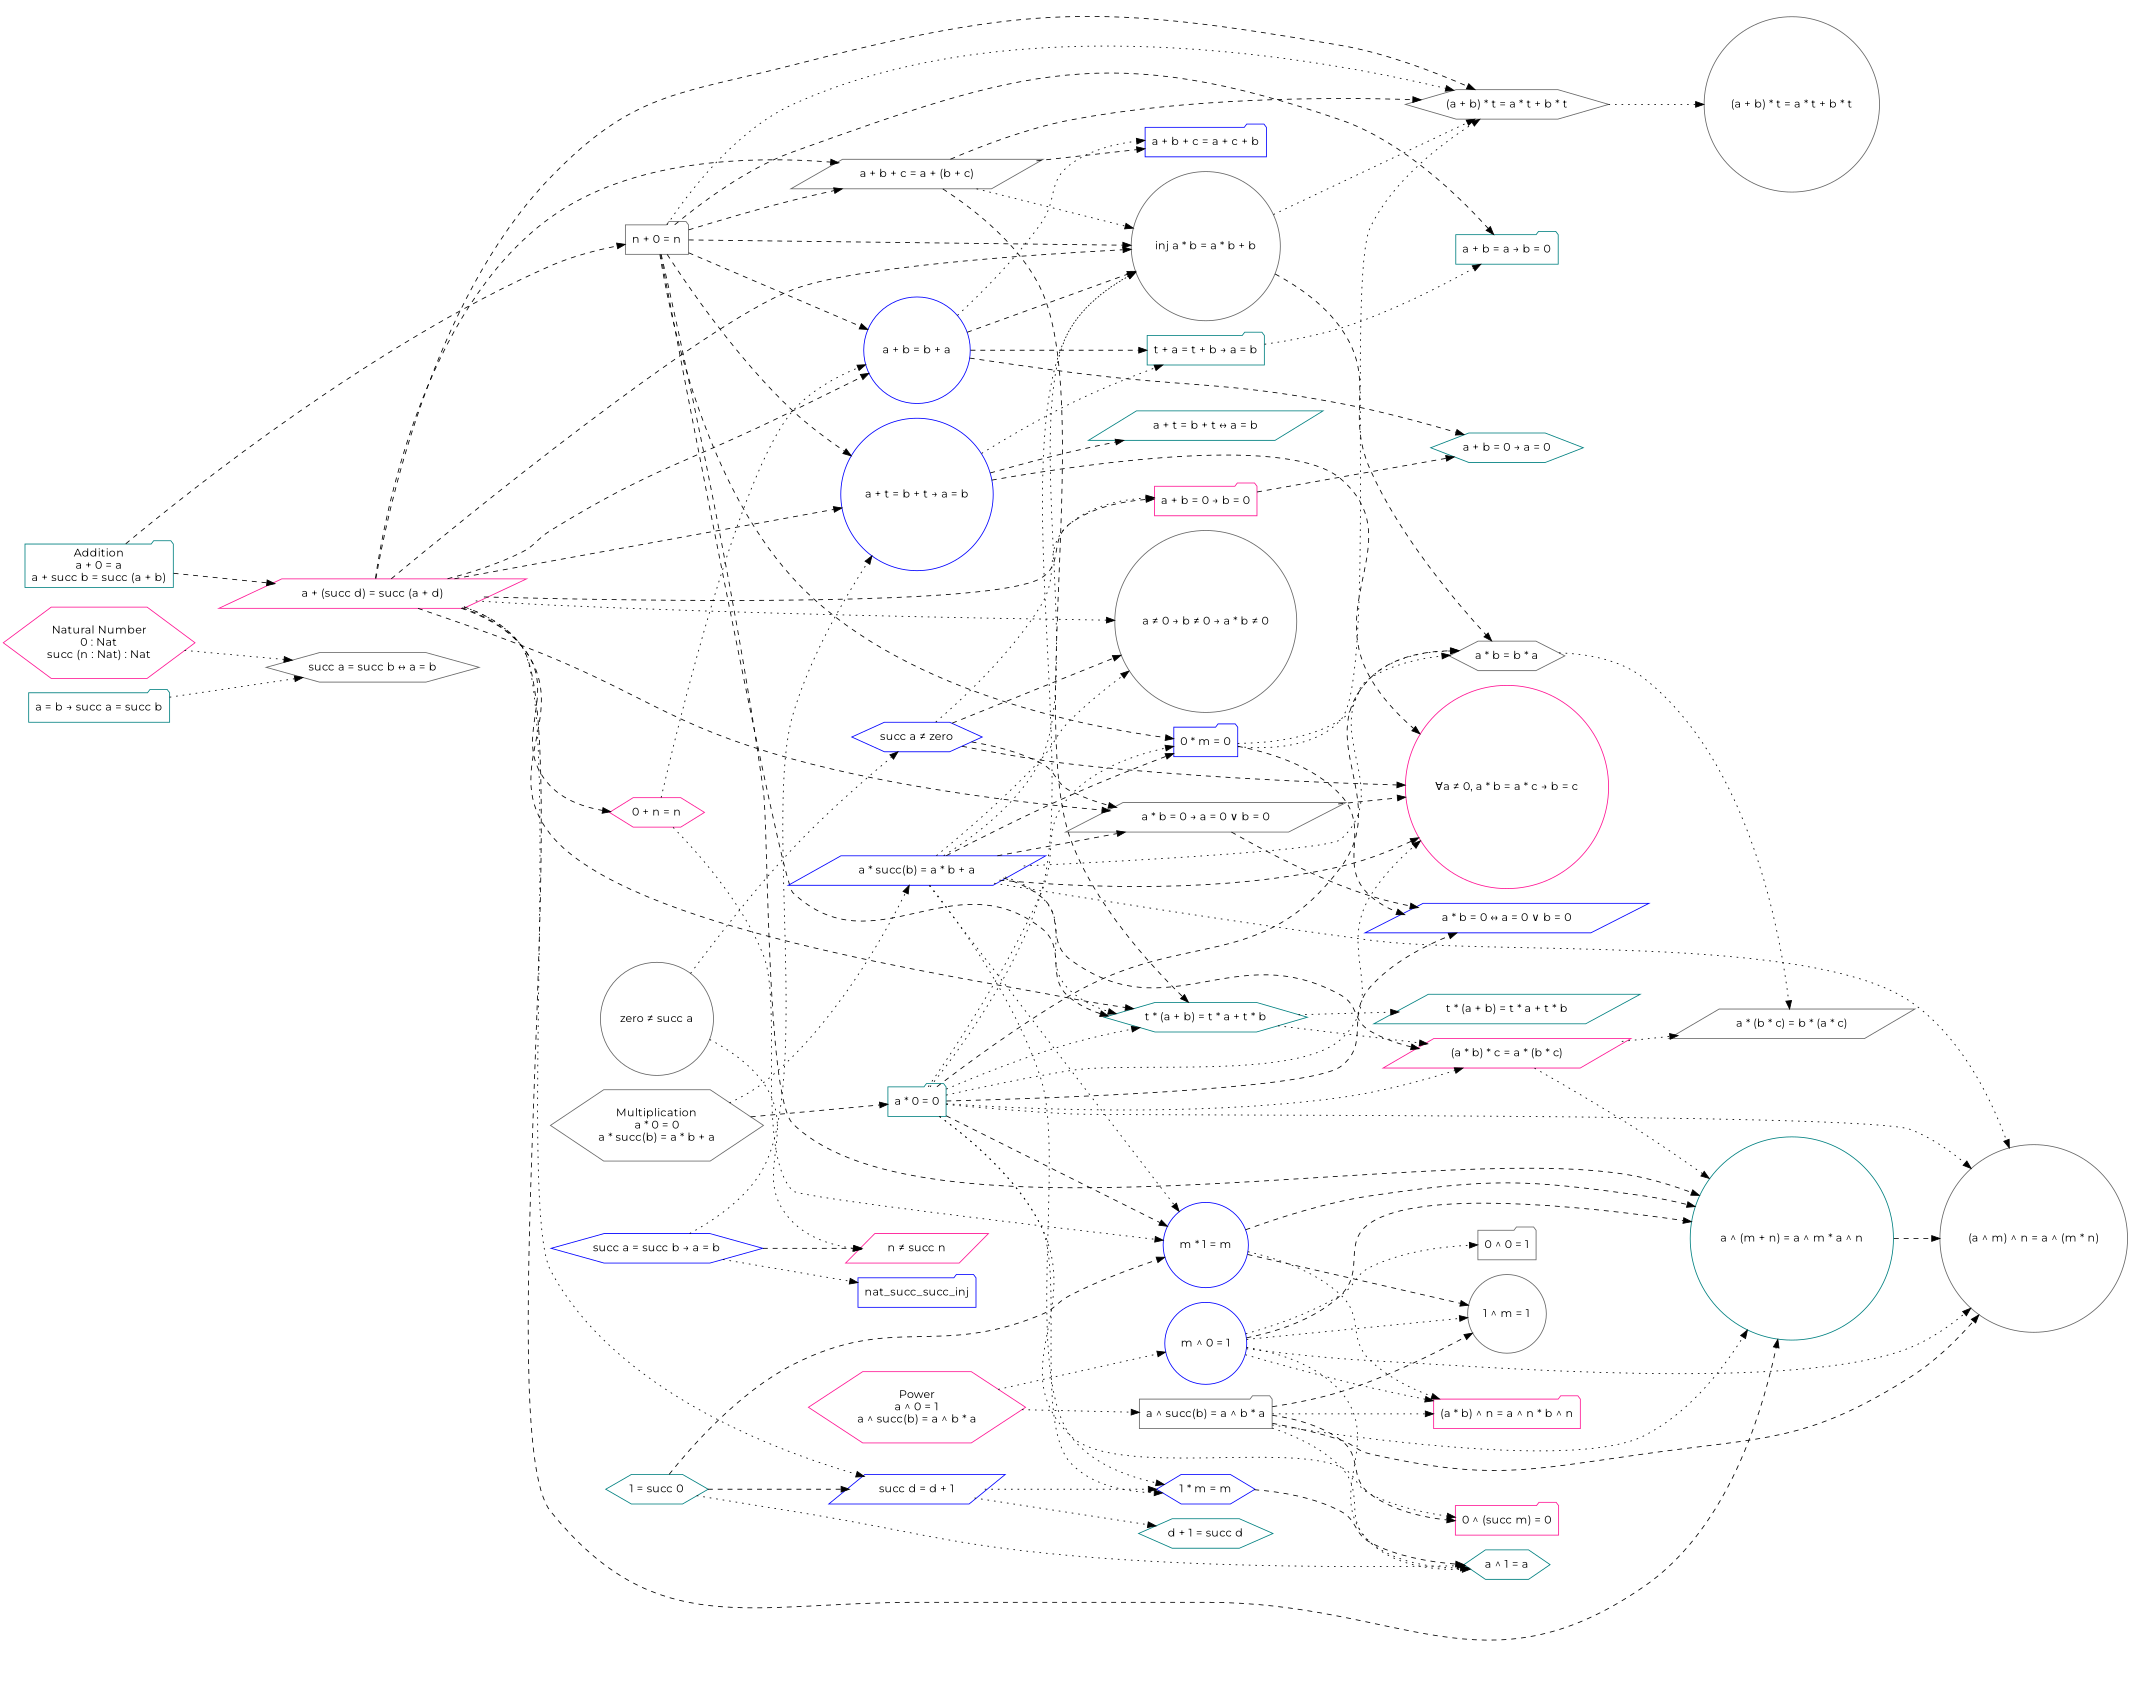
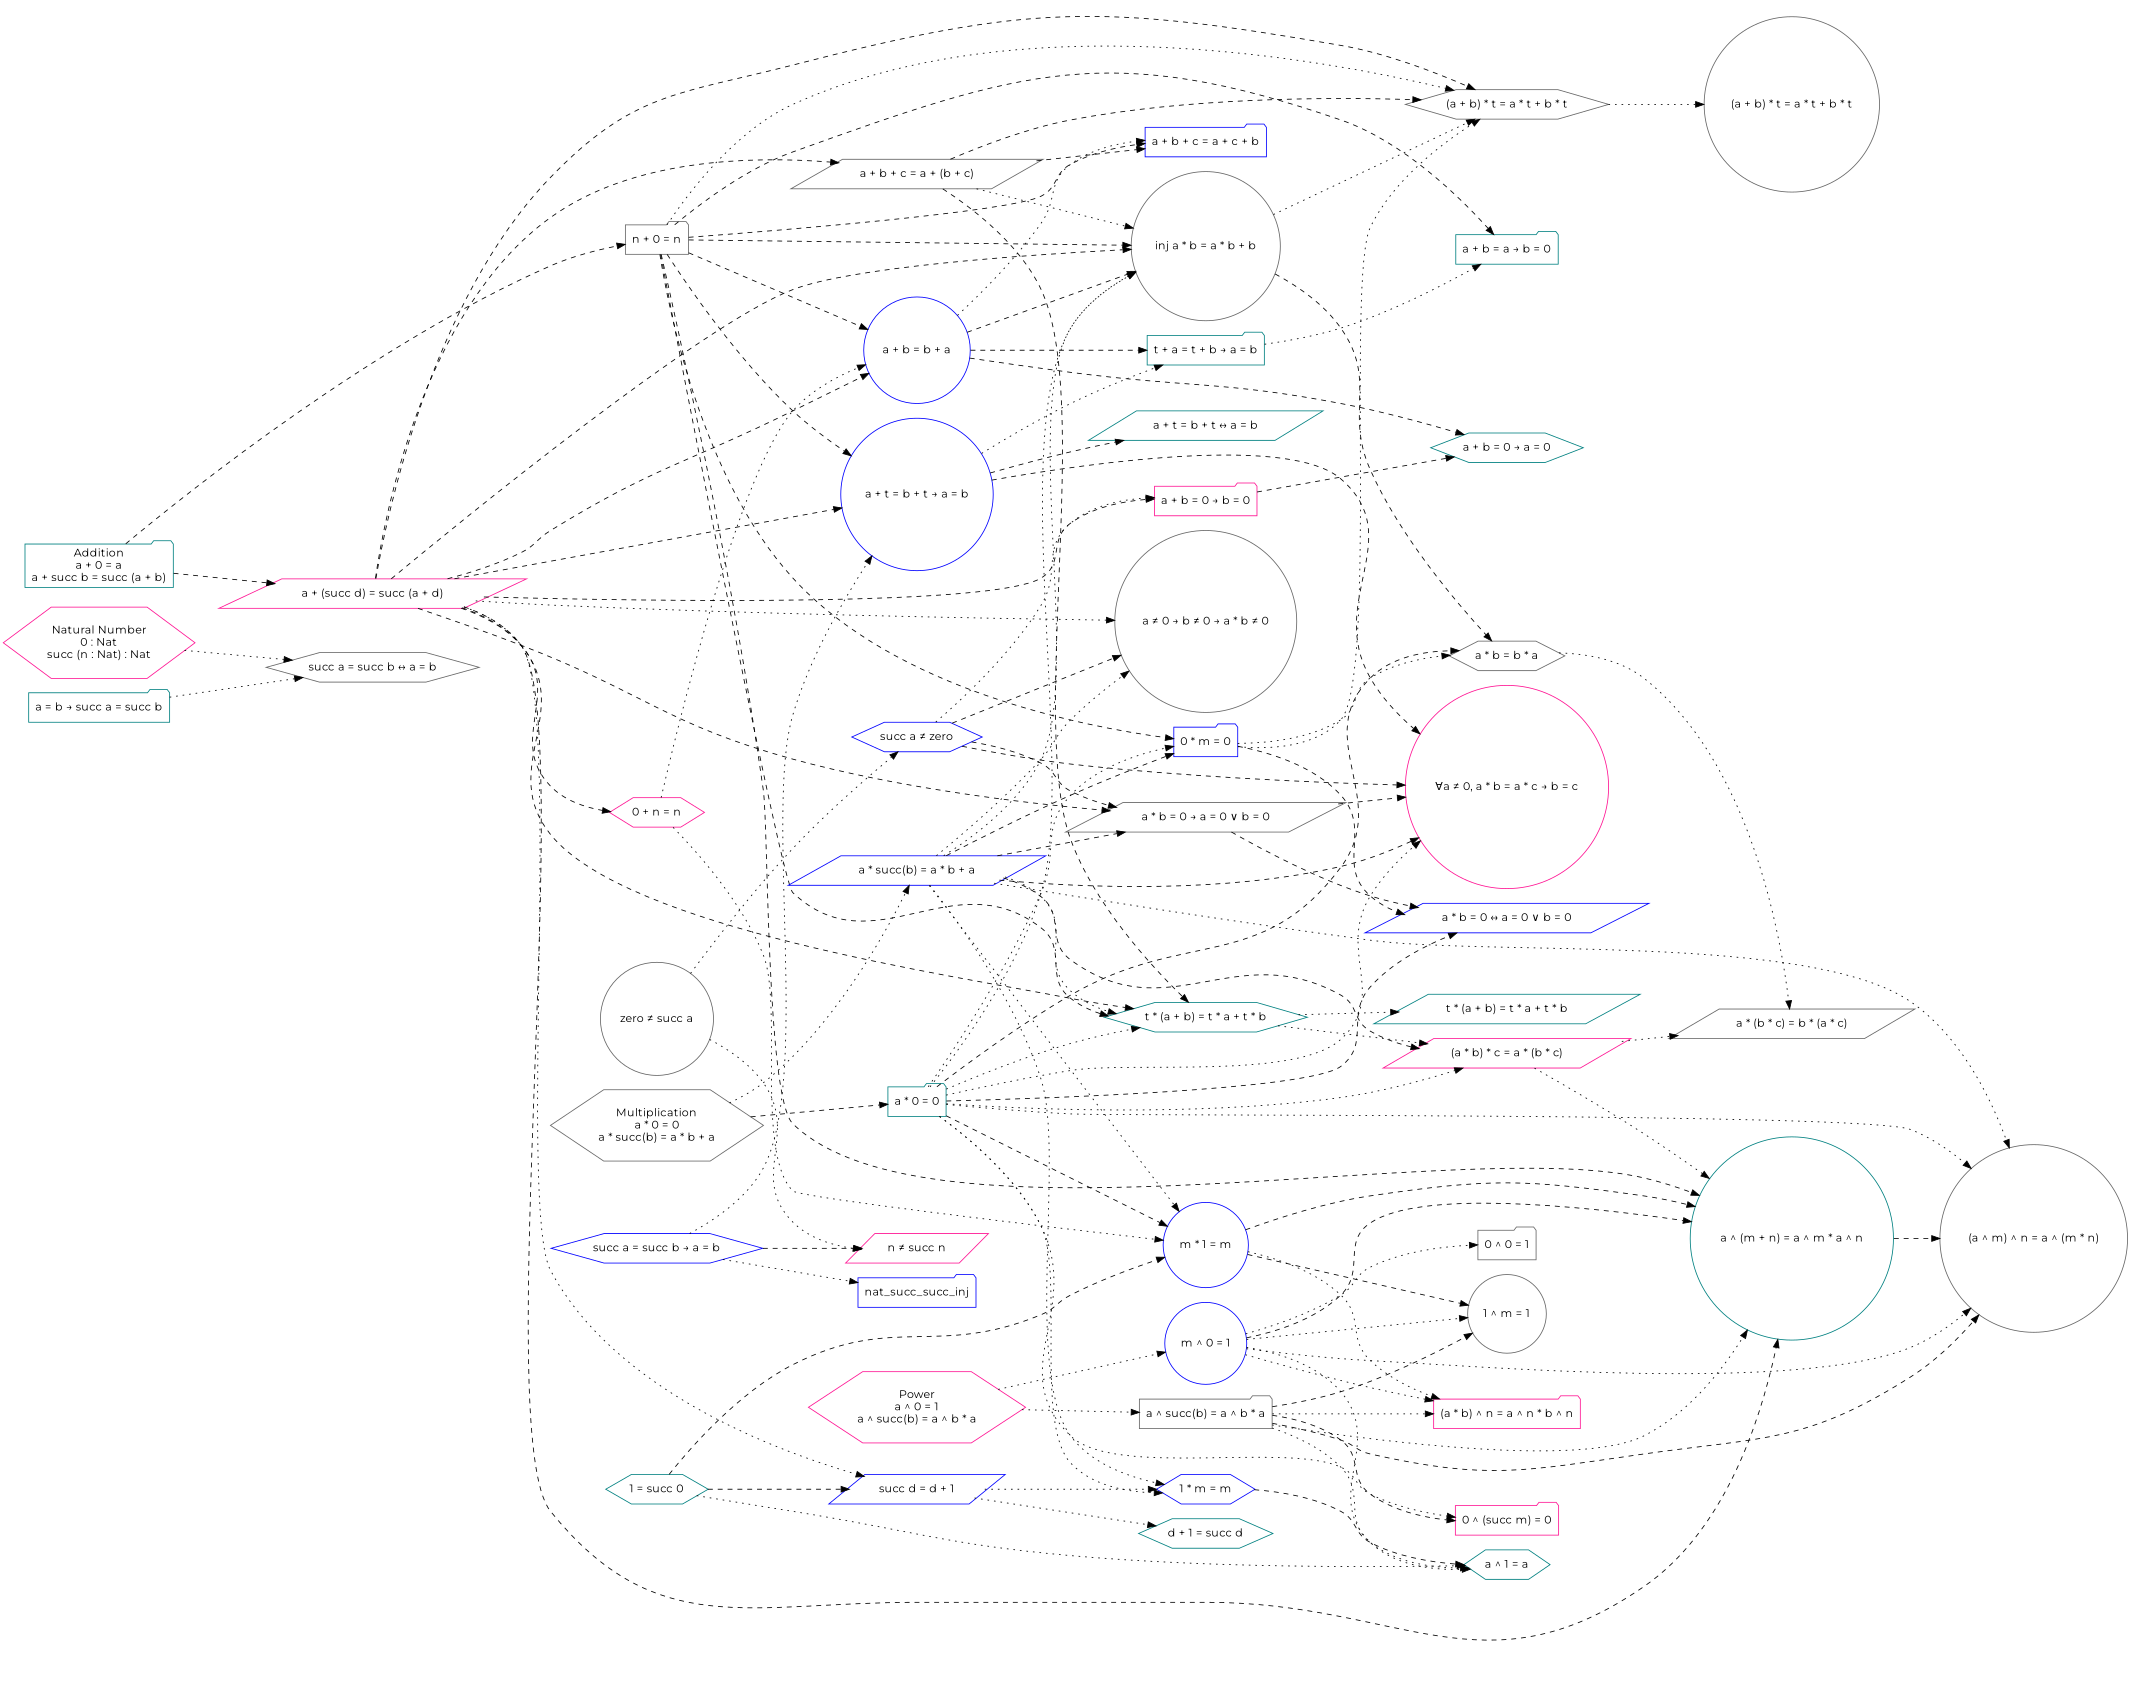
edge "n + 0 = n" -> "a + b + c = a + (b + c)": now "n + 0 = n" -> "a + b + c = a + c + b"
edge "a * succ(b) = a * b + a" -> "a * b = b * a": removed
